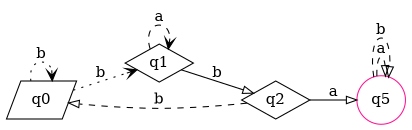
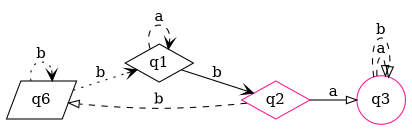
edge "q1" -> "q2": arrowhead onormal -> vee
node "q0": label "q0" -> "q6"
node "q2": color black -> deeppink
node "q5": label "q5" -> "q3"
